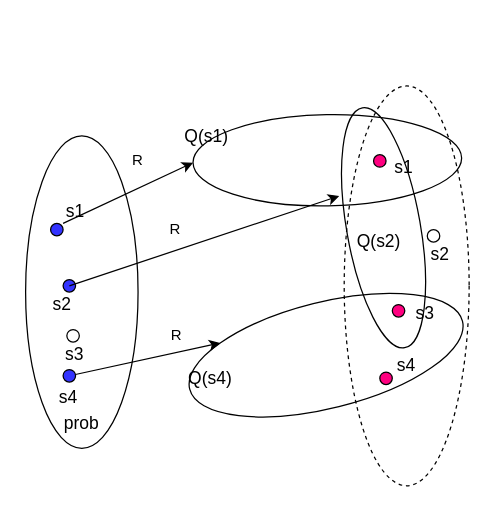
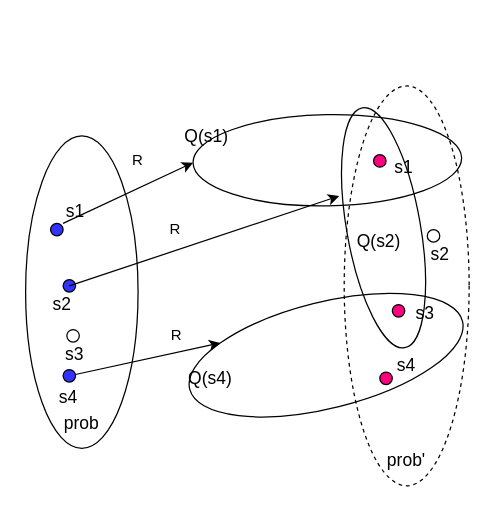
node "prob'": added
